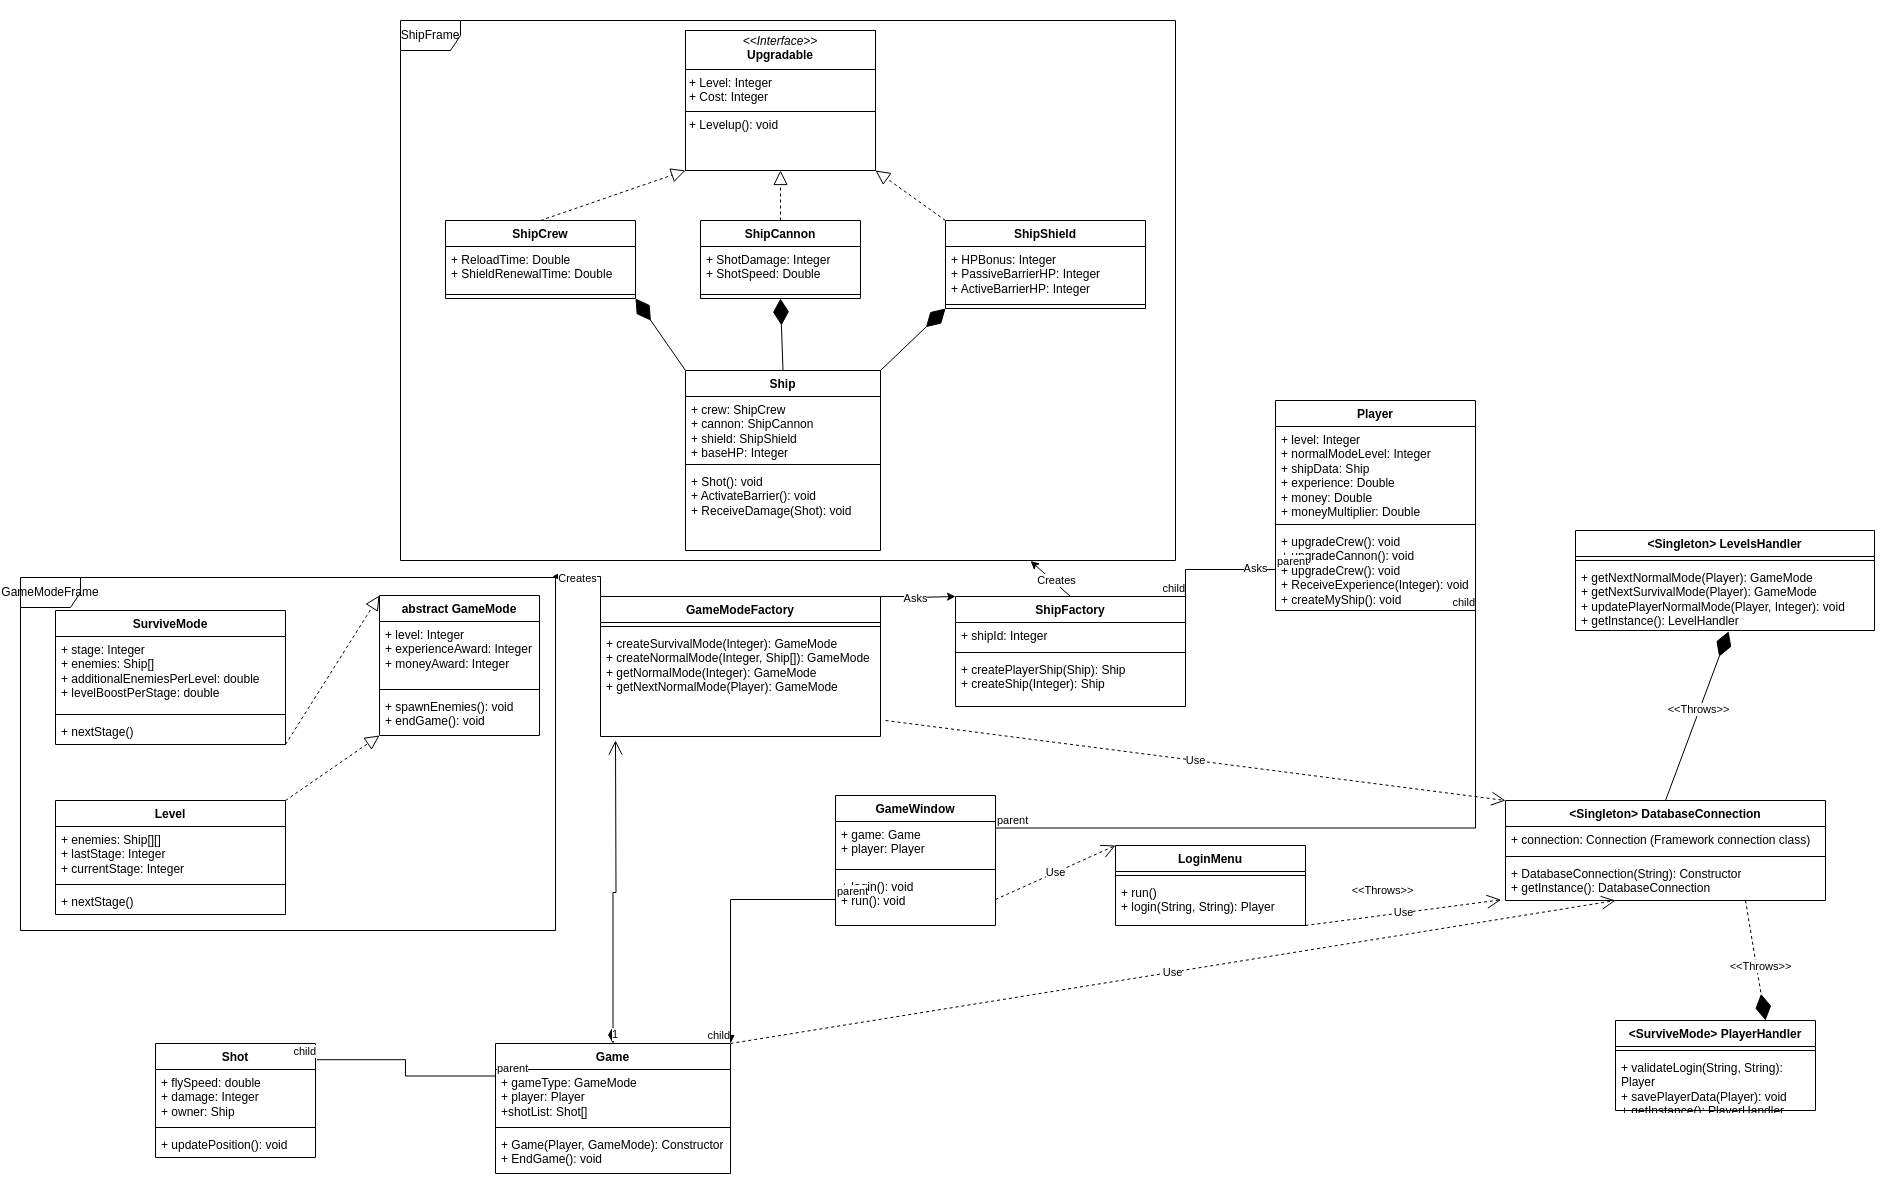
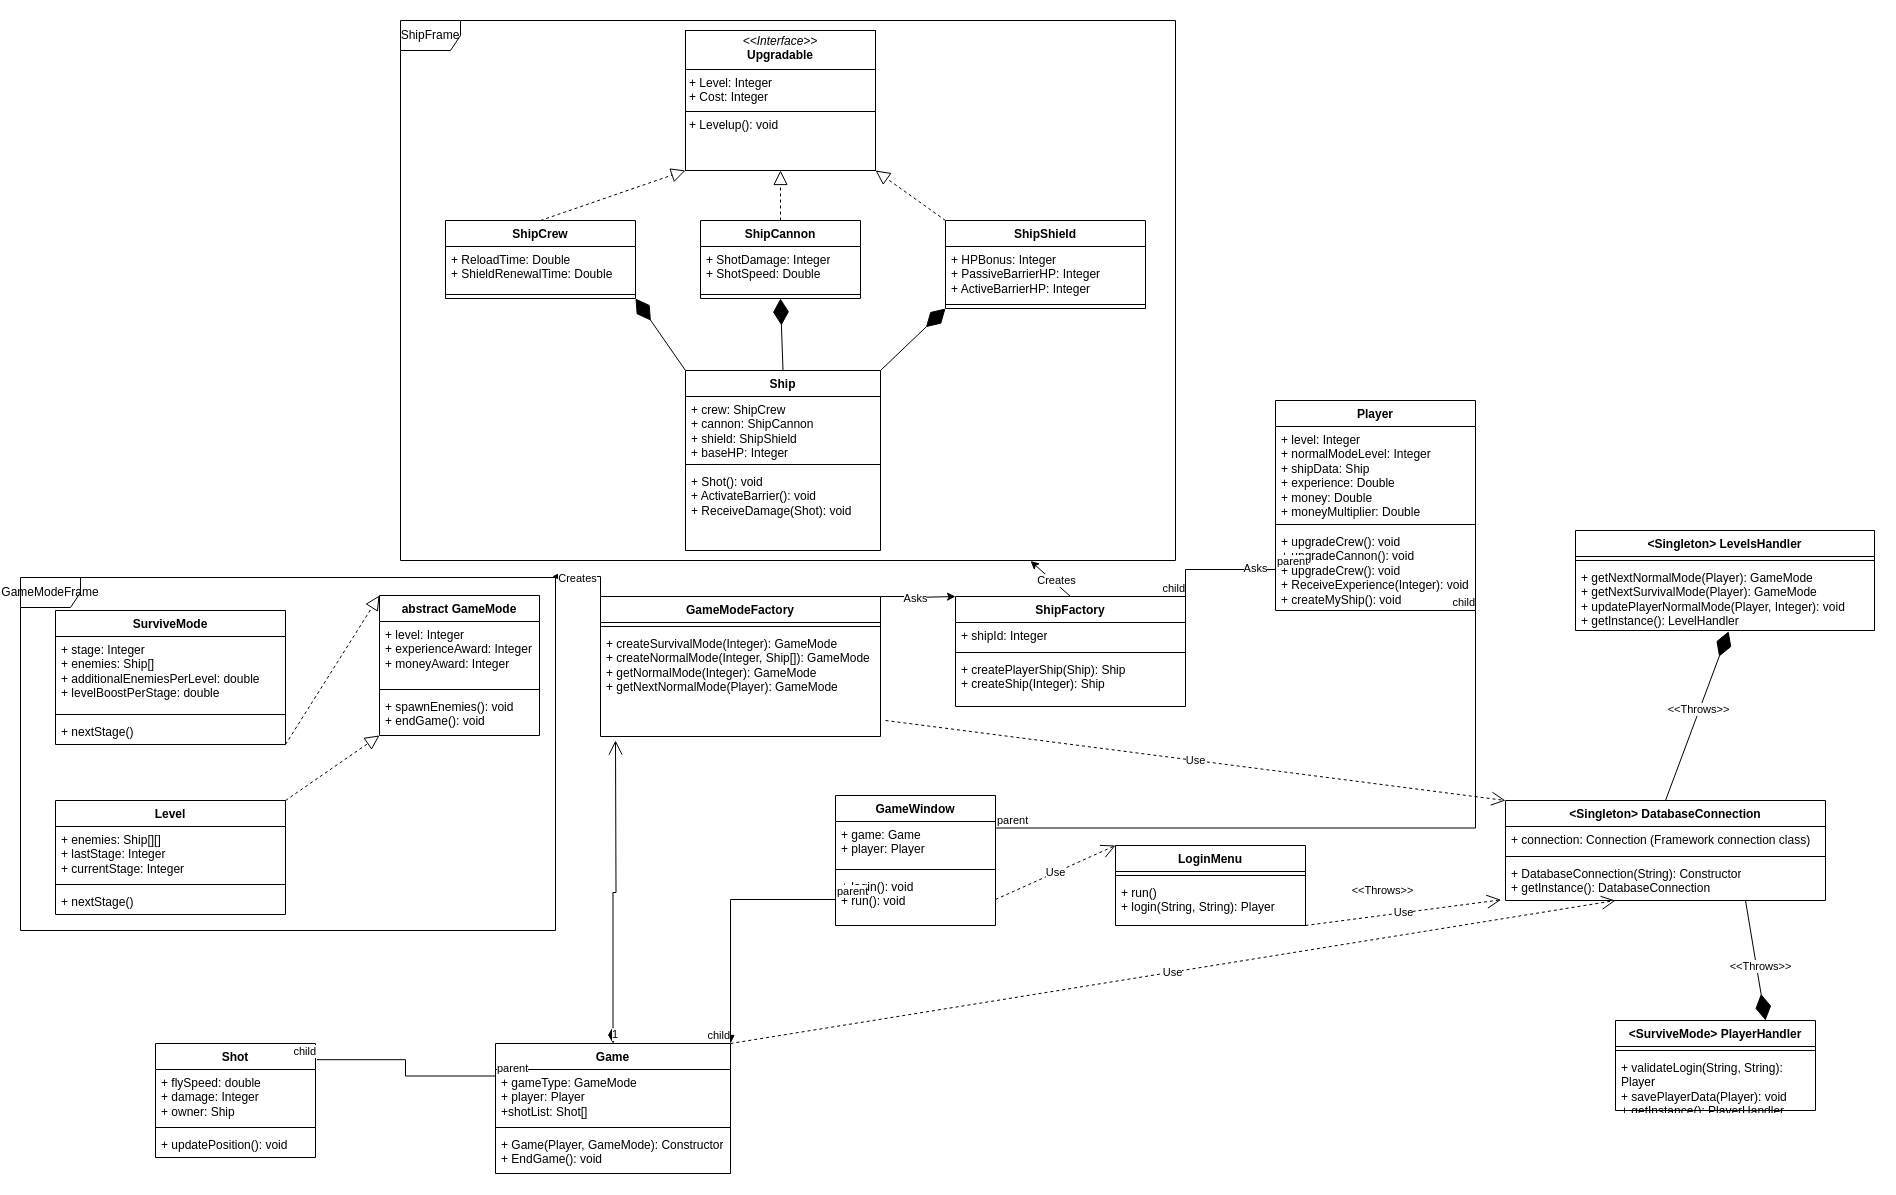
edge "<Singleton> DatabaseConnection" -> "<SurviveMode> PlayerHandler": style dashed -> solid
